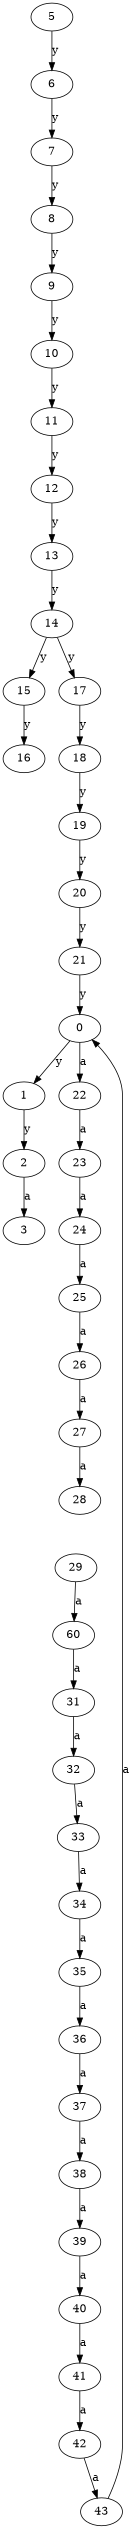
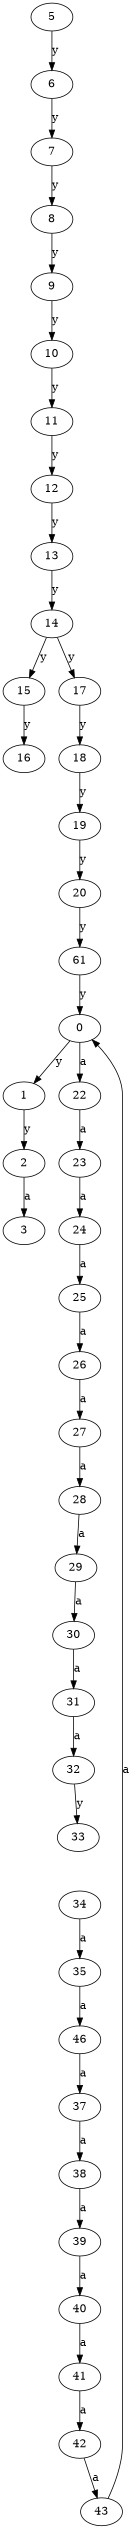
node "21": label "21" -> "61"
edge "28" -> "29": added, label "a"
node "60": label "60" -> "30"
edge "32" -> "33": label "a" -> "y"
edge "33" -> "34": removed, label "a"
node "36": label "36" -> "46"
